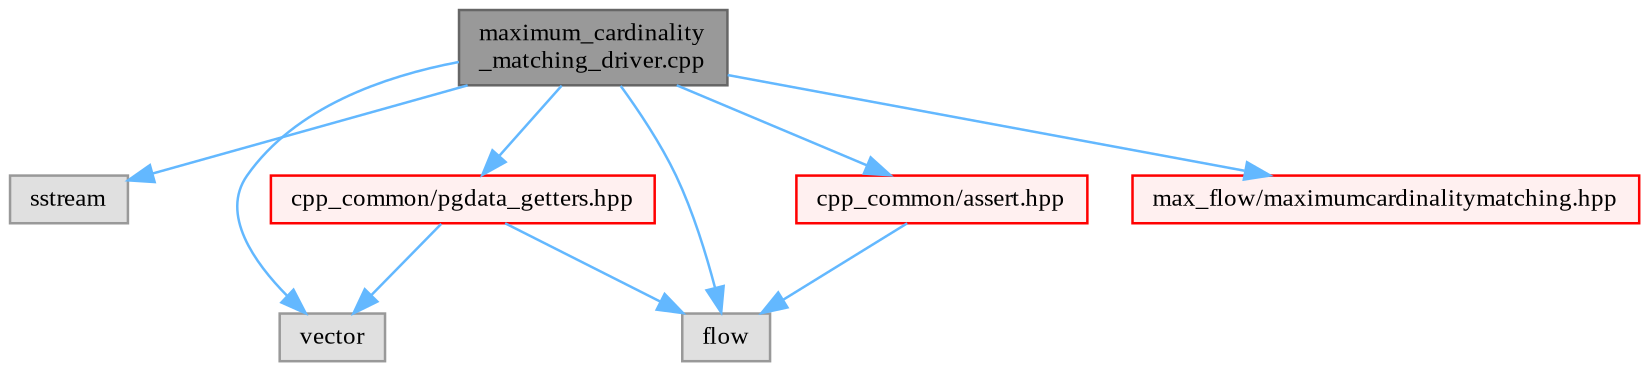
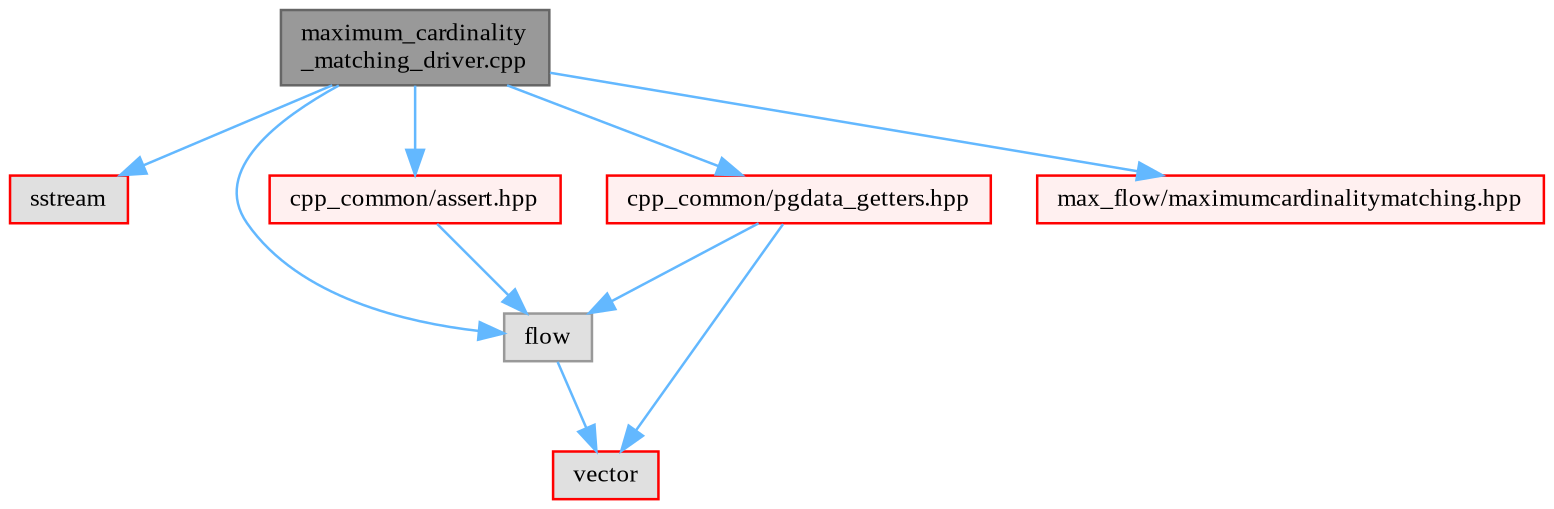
edge "maximum_cardinality _matching_driver.cpp" -> "vector": now "flow" -> "vector"
node "sstream": color grey60 -> red
node "vector": color grey60 -> red
